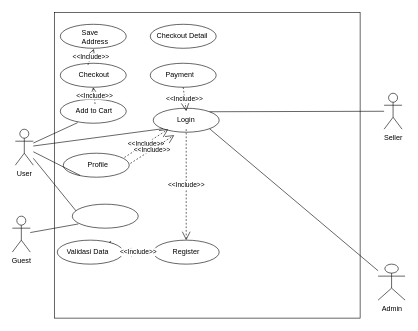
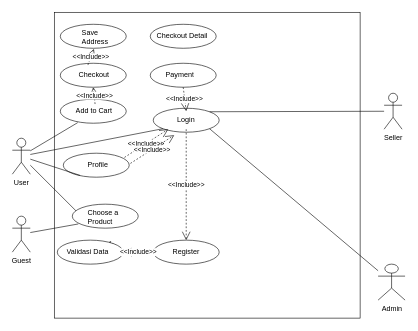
node "User": moved (24, 147) -> (21, 156)
node "Choose a Product": added
